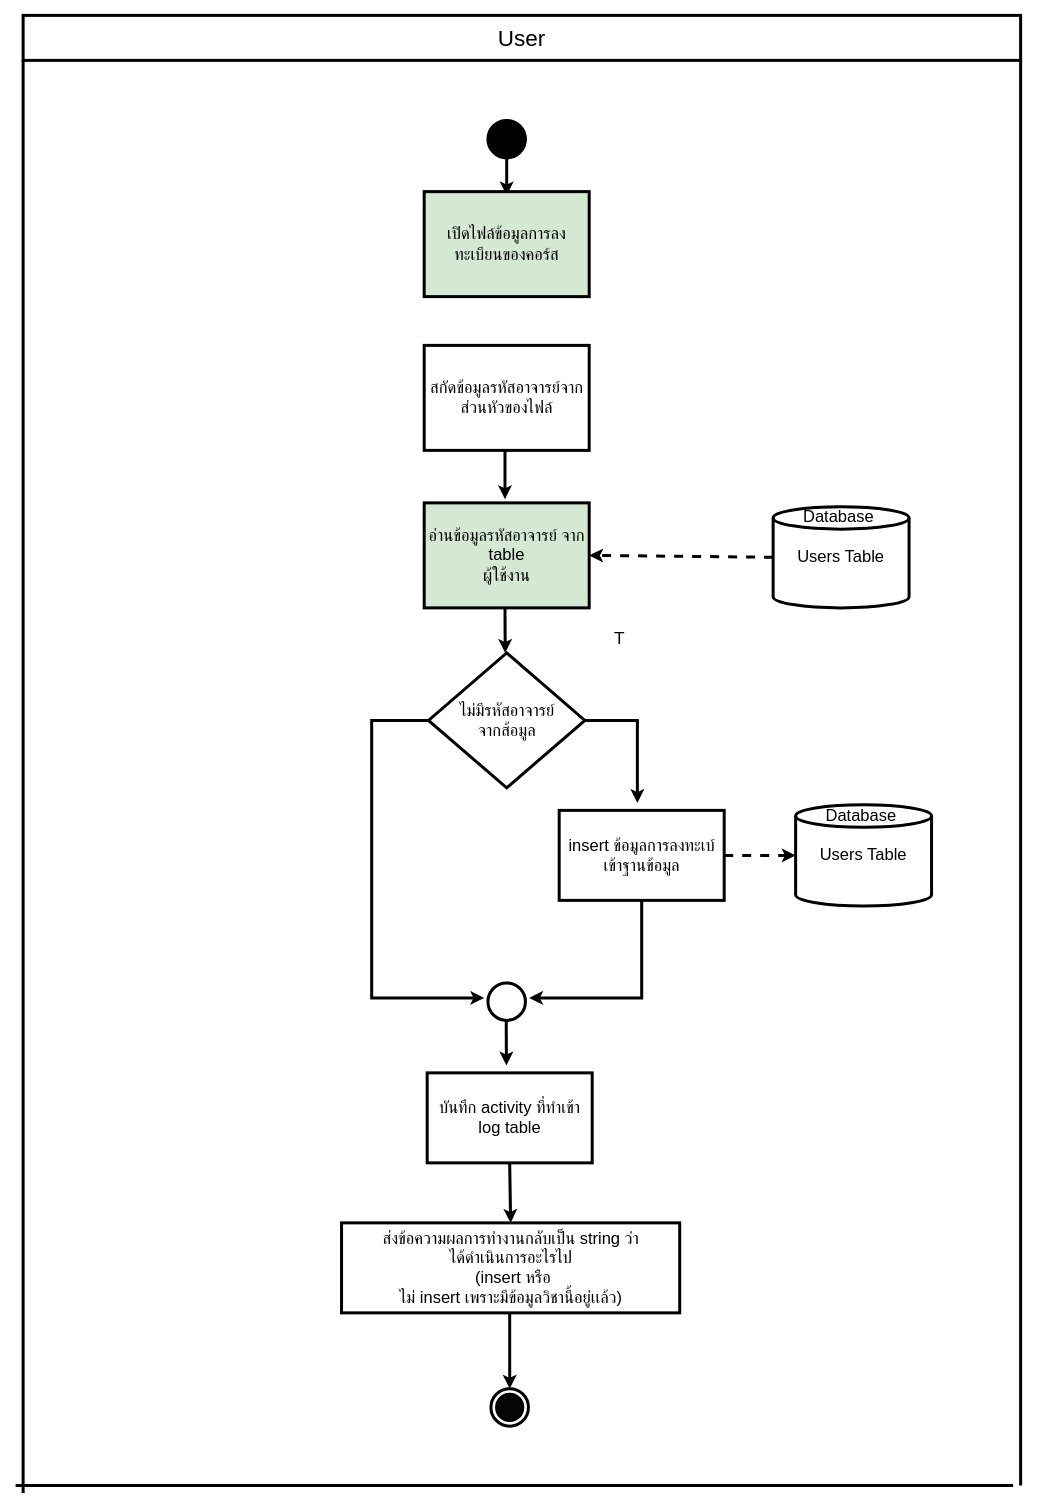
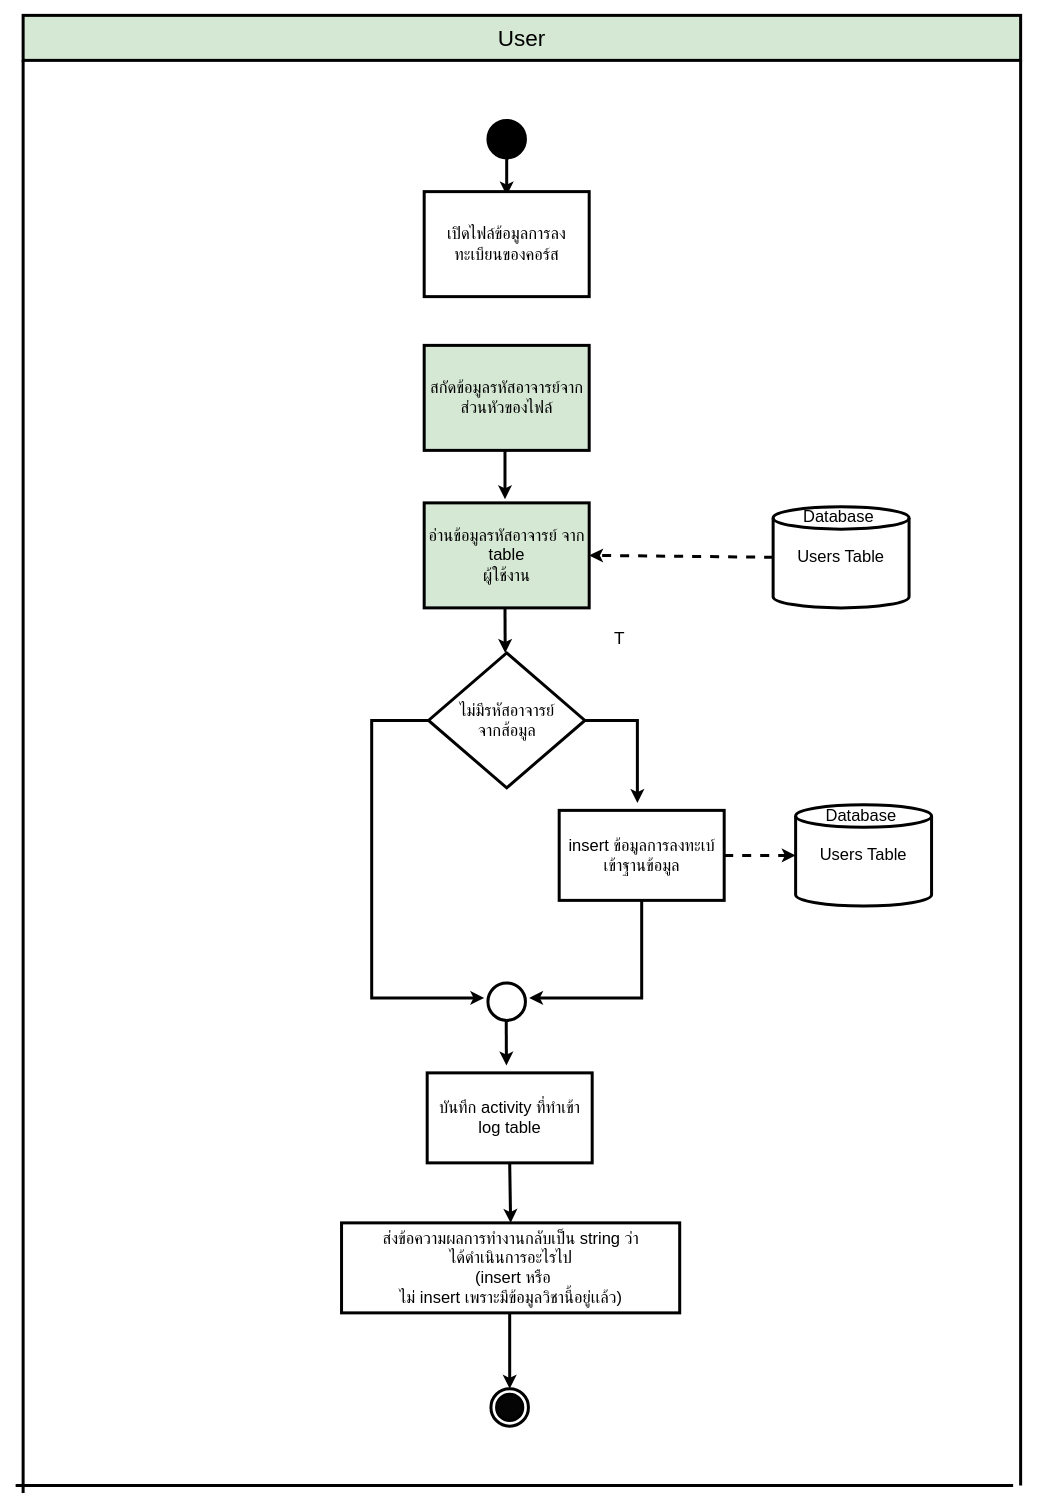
node "User": fillcolor #ffffff -> #d5e8d4
node "เปิดไฟล์ข้อมูลการลงทะเบียนของคอร์ส": fillcolor #d5e8d4 -> #ffffff
node "สกัดข้อมูลรหัสอาจารย์จากส่วนหัวของไฟล์": fillcolor #ffffff -> #d5e8d4
